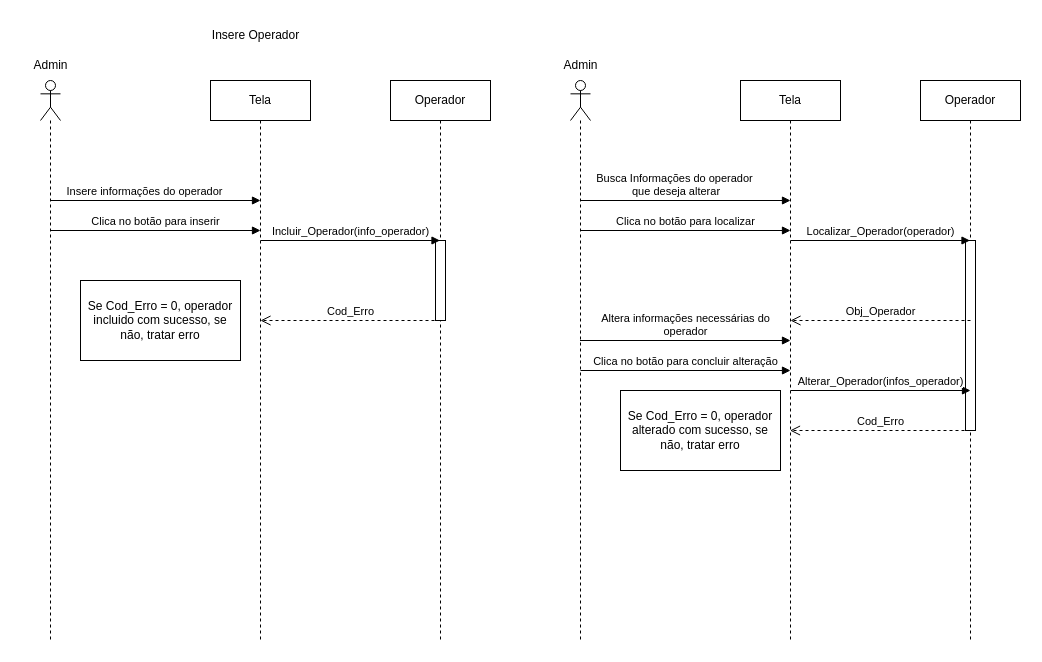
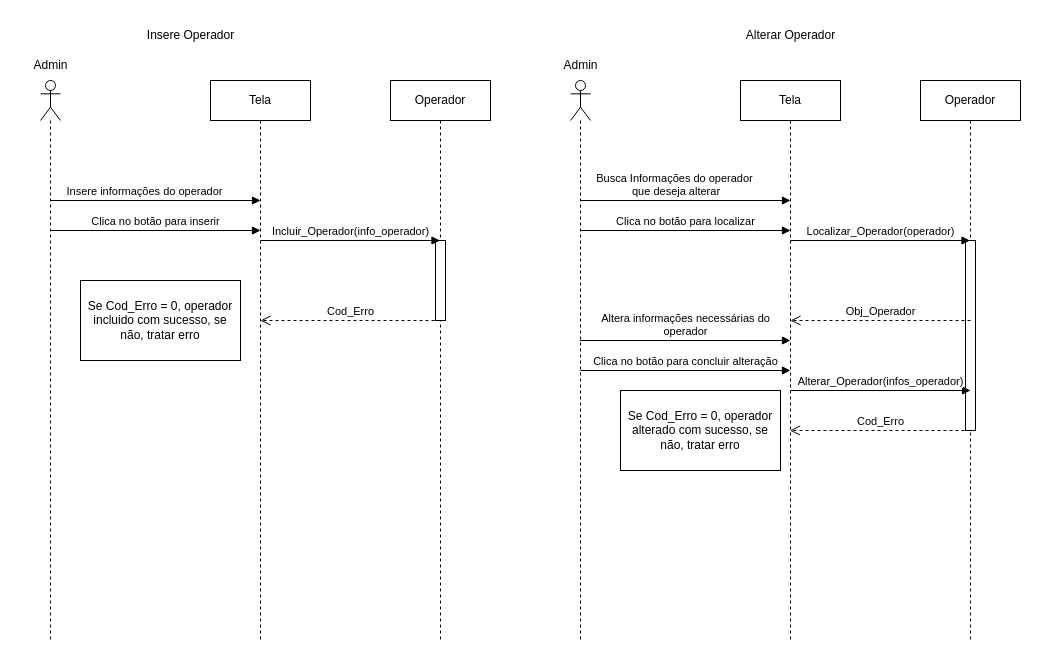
node "Insere Operador": moved (256, 36) -> (191, 36)
node "Alterar Operador": added
